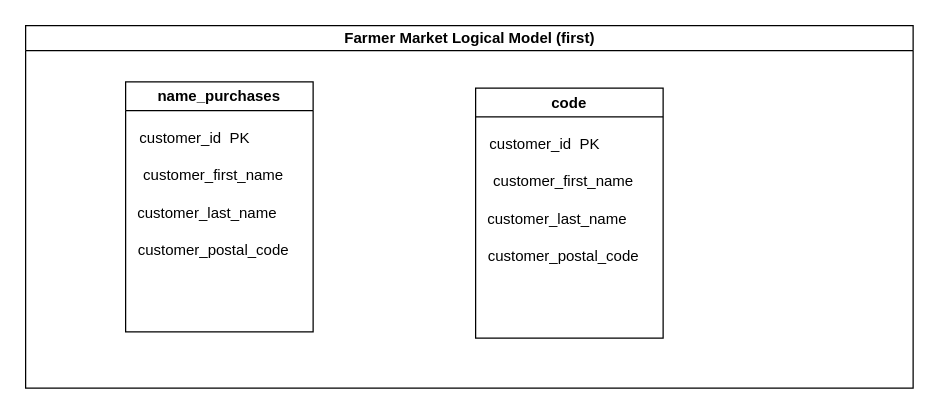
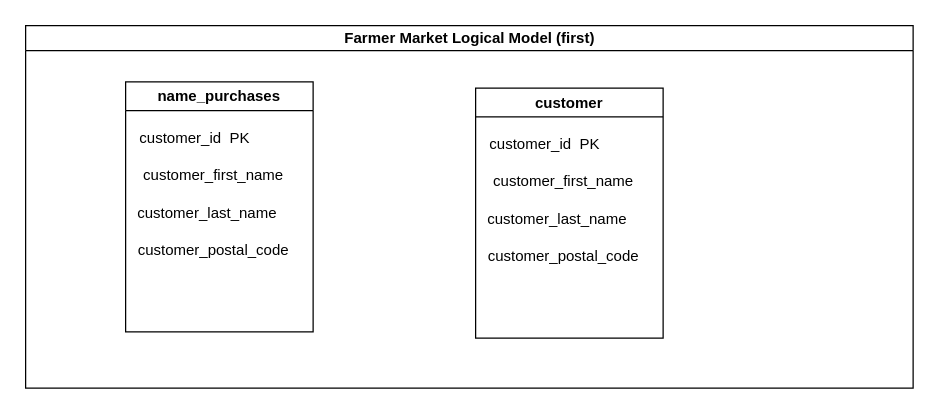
node "code": label "code" -> "customer"
